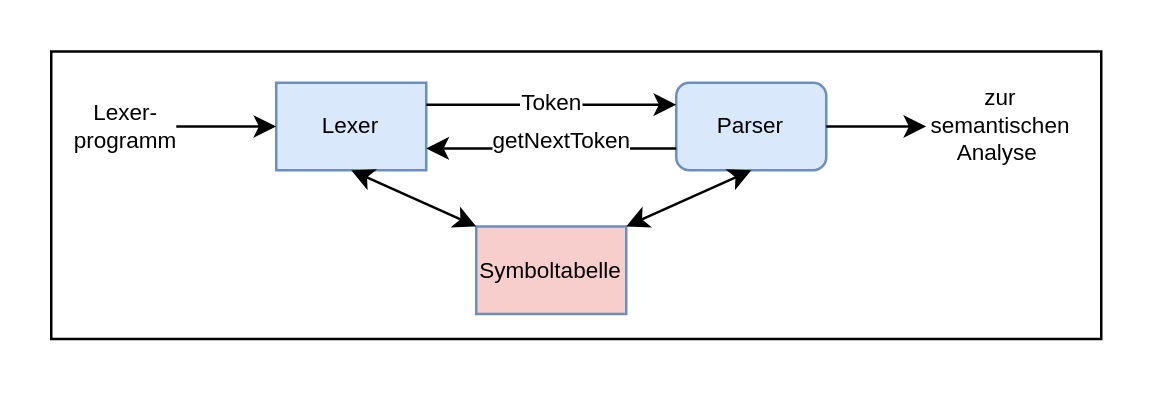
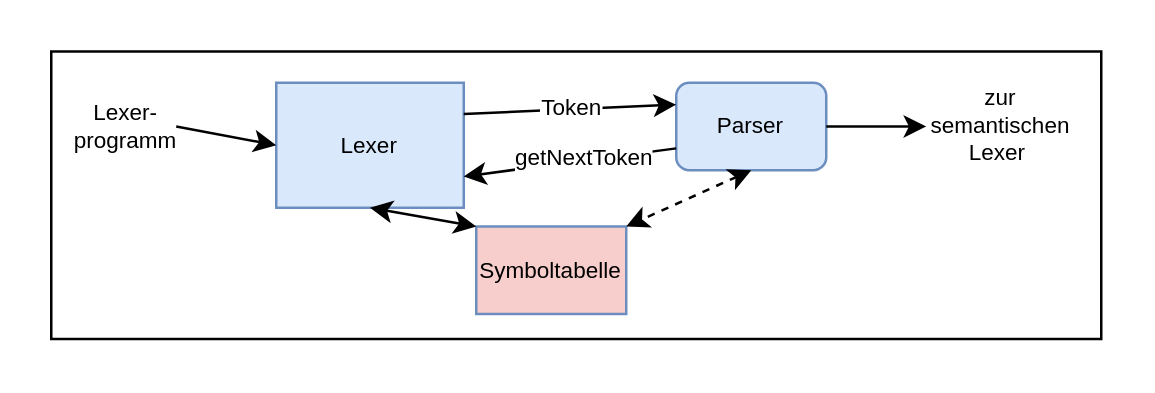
node "Lexer": size 150x88 -> 188x125
node "zur semantischen Analyse": label "zur semantischen Analyse" -> "zur semantischen Lexer"
edge "Parser" -- "Symboltabelle": style solid -> dashed
